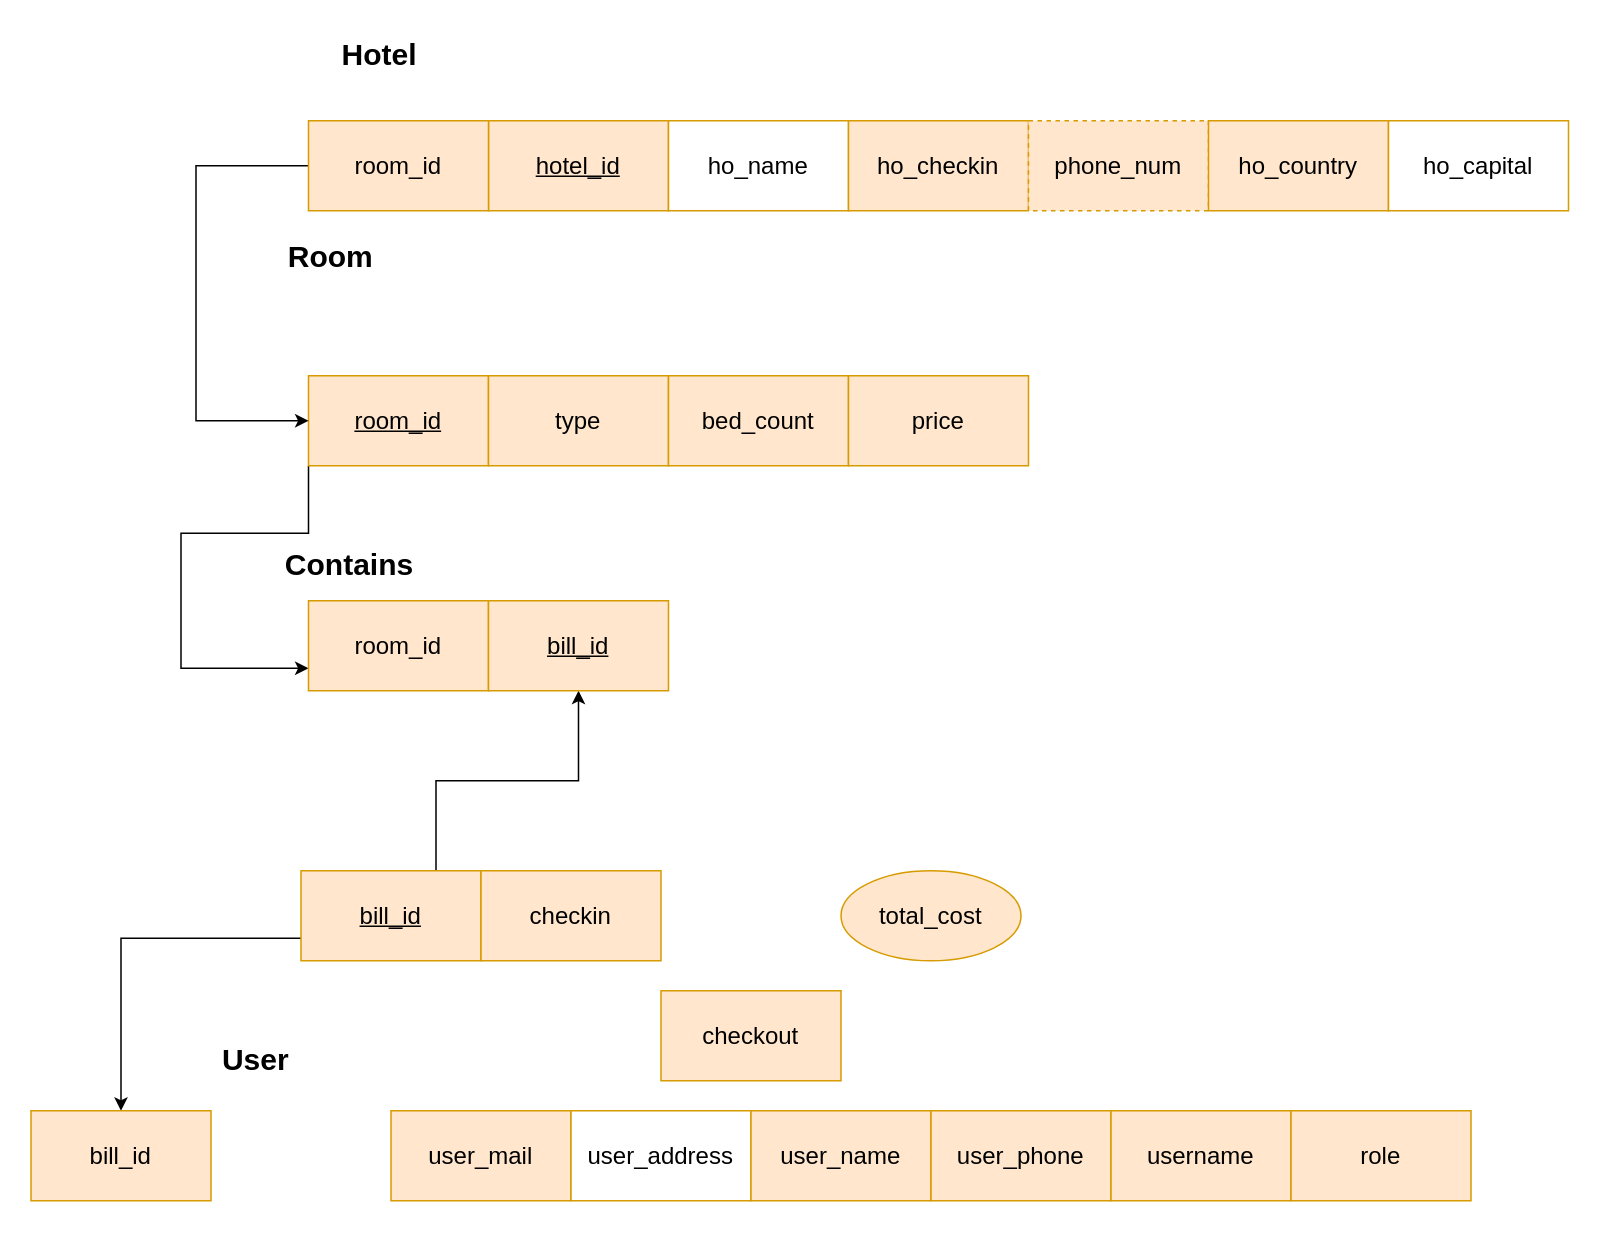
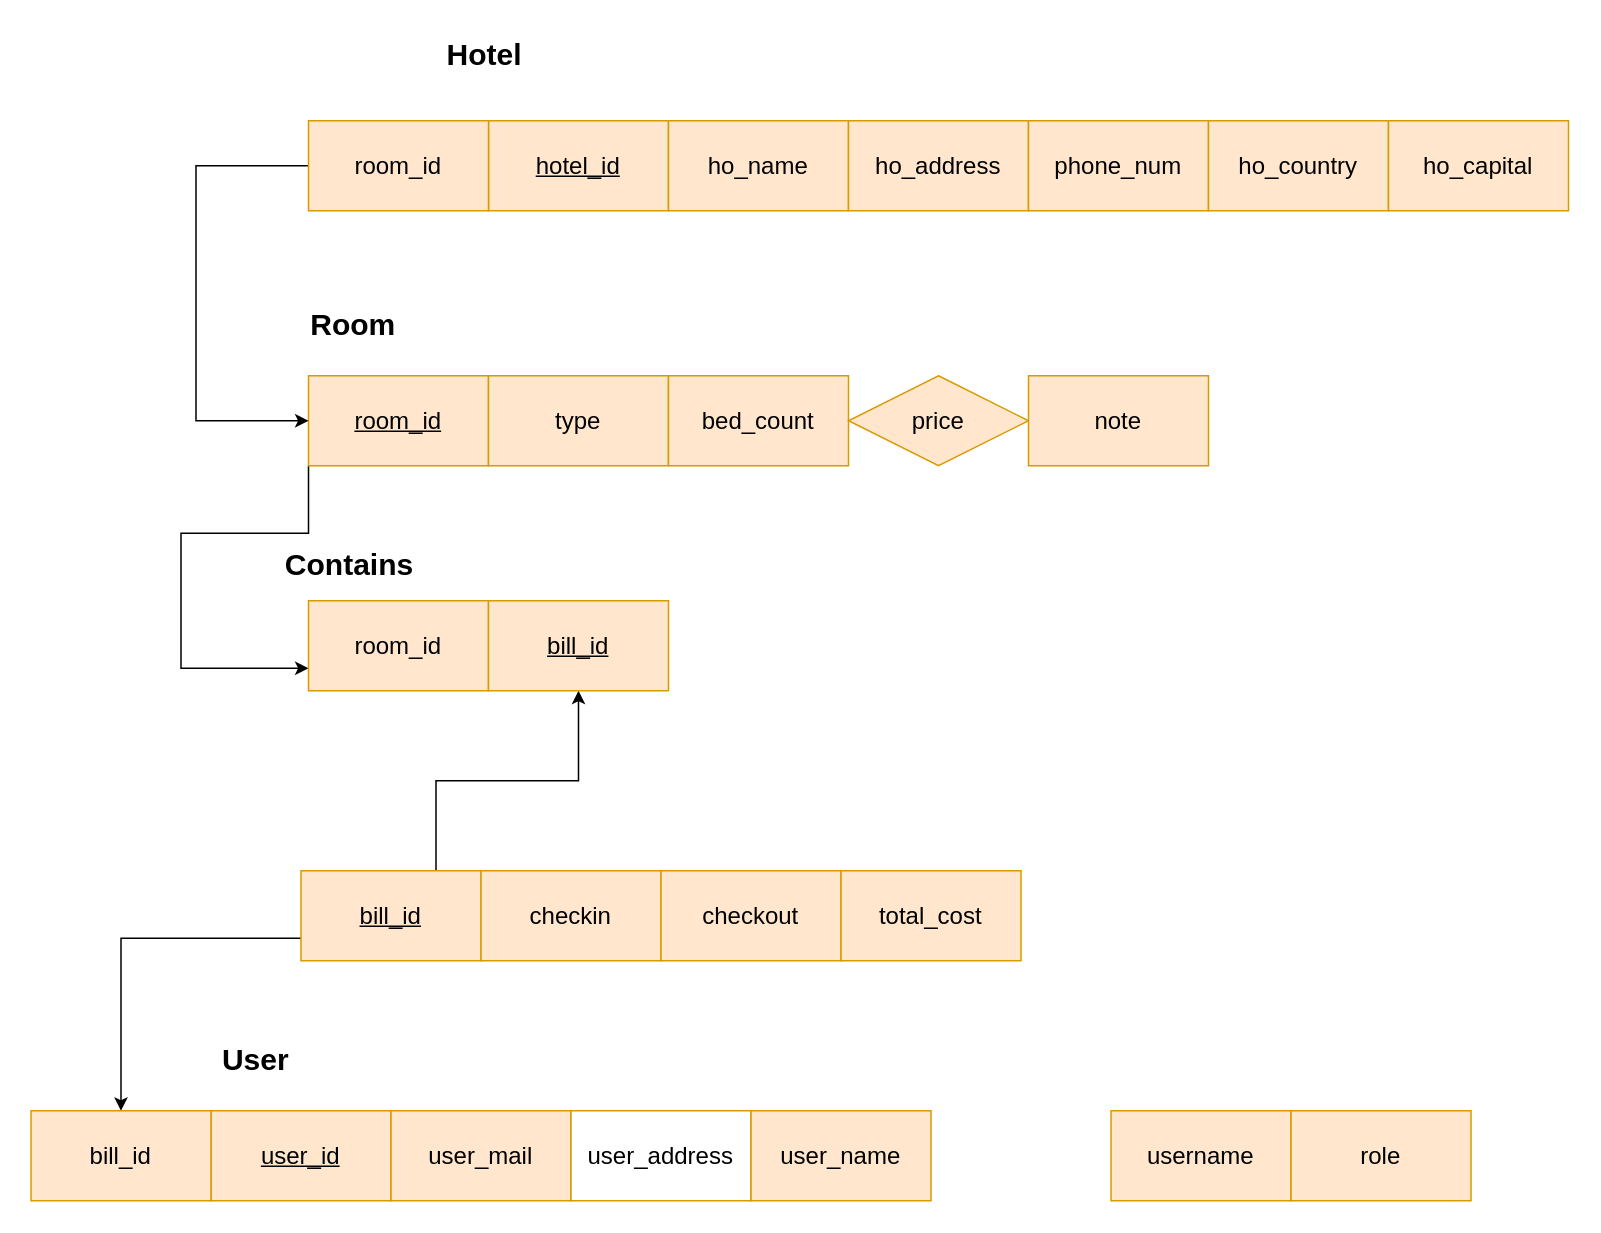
node "Hotel": moved (380, 53) -> (485, 53)
node "ho_name": fillcolor #ffffff -> #ffe6cc
node "ho_checkin": label "ho_checkin" -> "ho_address"
node "phone_num": style dashed -> solid
node "ho_capital": fillcolor #ffffff -> #ffe6cc
node "Room": moved (331, 256) -> (353, 323)
node "price": shape rectangle -> diamond
node "note": added
node "total_cost": shape ellipse -> rectangle
node "checkout": moved (751, 1036) -> (751, 916)
node "user_id": added
node "user_phone": removed
